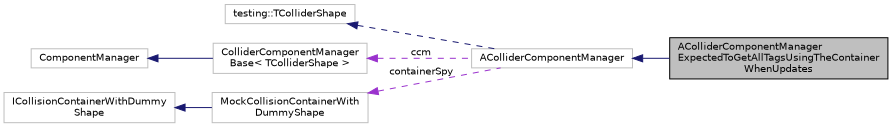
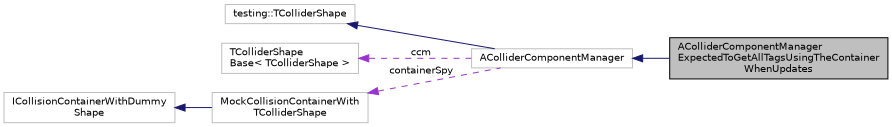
edge "AColliderComponentManager" -> "testing::TColliderShape": style dashed -> solid
node "ComponentManager": removed
node "ColliderComponentManager Base< TColliderShape >": label "ColliderComponentManager Base< TColliderShape >" -> "TColliderShape Base< TColliderShape >"
node "MockCollisionContainerWith DummyShape": label "MockCollisionContainerWith DummyShape" -> "MockCollisionContainerWith TColliderShape"
